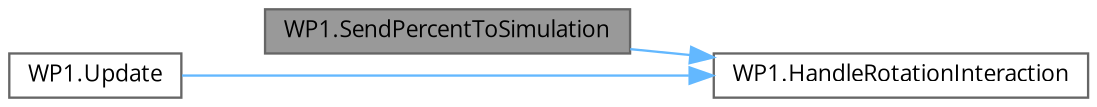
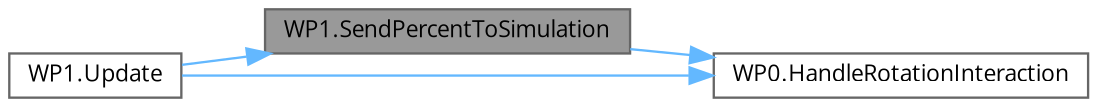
edge "WP1.Update" -> "WP1.SendPercentToSimulation": added
node "WP1.HandleRotationInteraction": label "WP1.HandleRotationInteraction" -> "WP0.HandleRotationInteraction"
